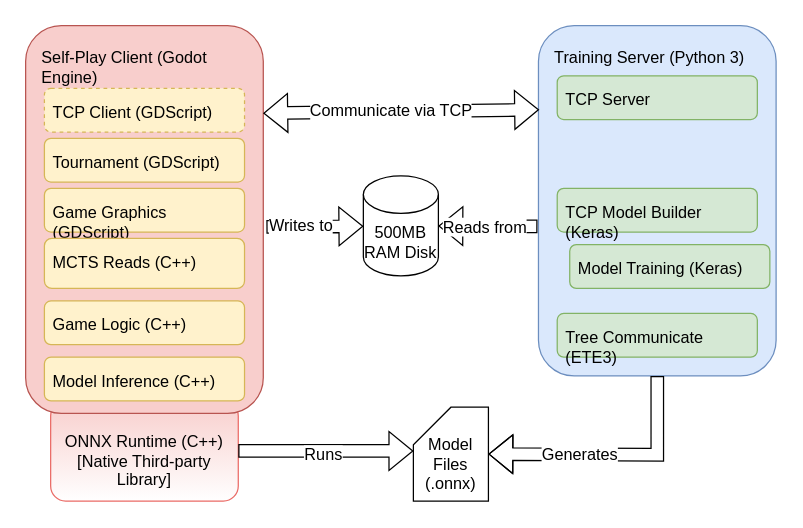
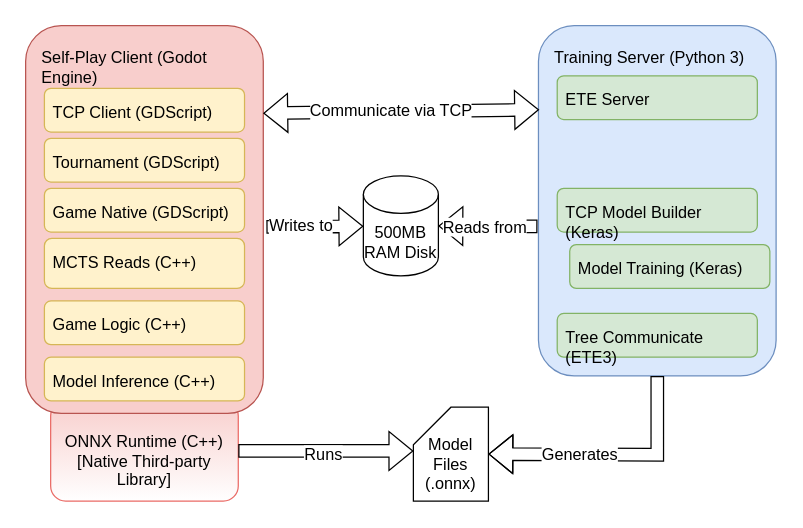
node "TCP Server": label "TCP Server" -> "ETE Server"
node "TCP Client (GDScript)": style dashed -> solid
node "Game Graphics (GDScript)": label "Game Graphics (GDScript)" -> "Game Native (GDScript)"
